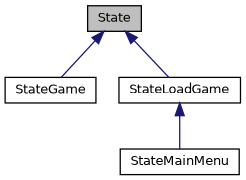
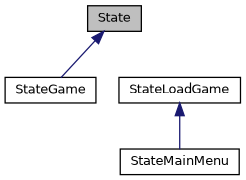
edge "StateLoadGame" -> "State": removed
